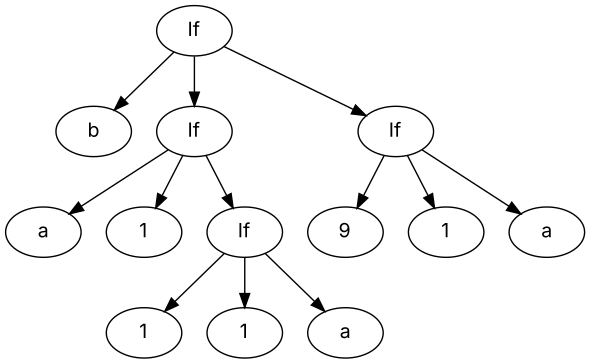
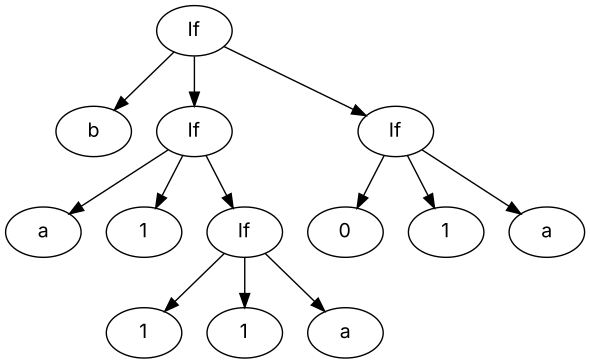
node "9": label "9" -> "0"
